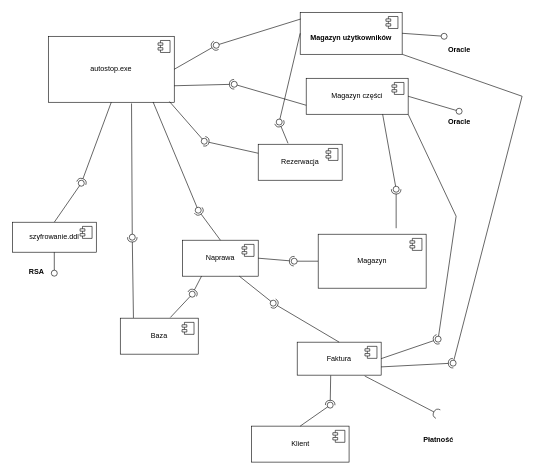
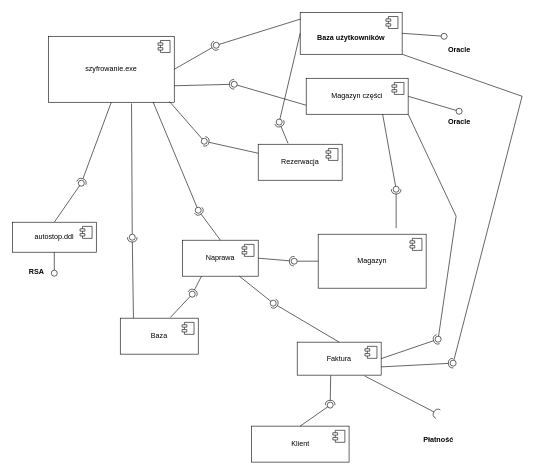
node "Magazyn użytkowników": label "Magazyn użytkowników" -> "Baza użytkowników"
node "autostop.exe": label "autostop.exe" -> "szyfrowanie.exe"
node "szyfrowanie.ddl": label "szyfrowanie.ddl" -> "autostop.ddl"
